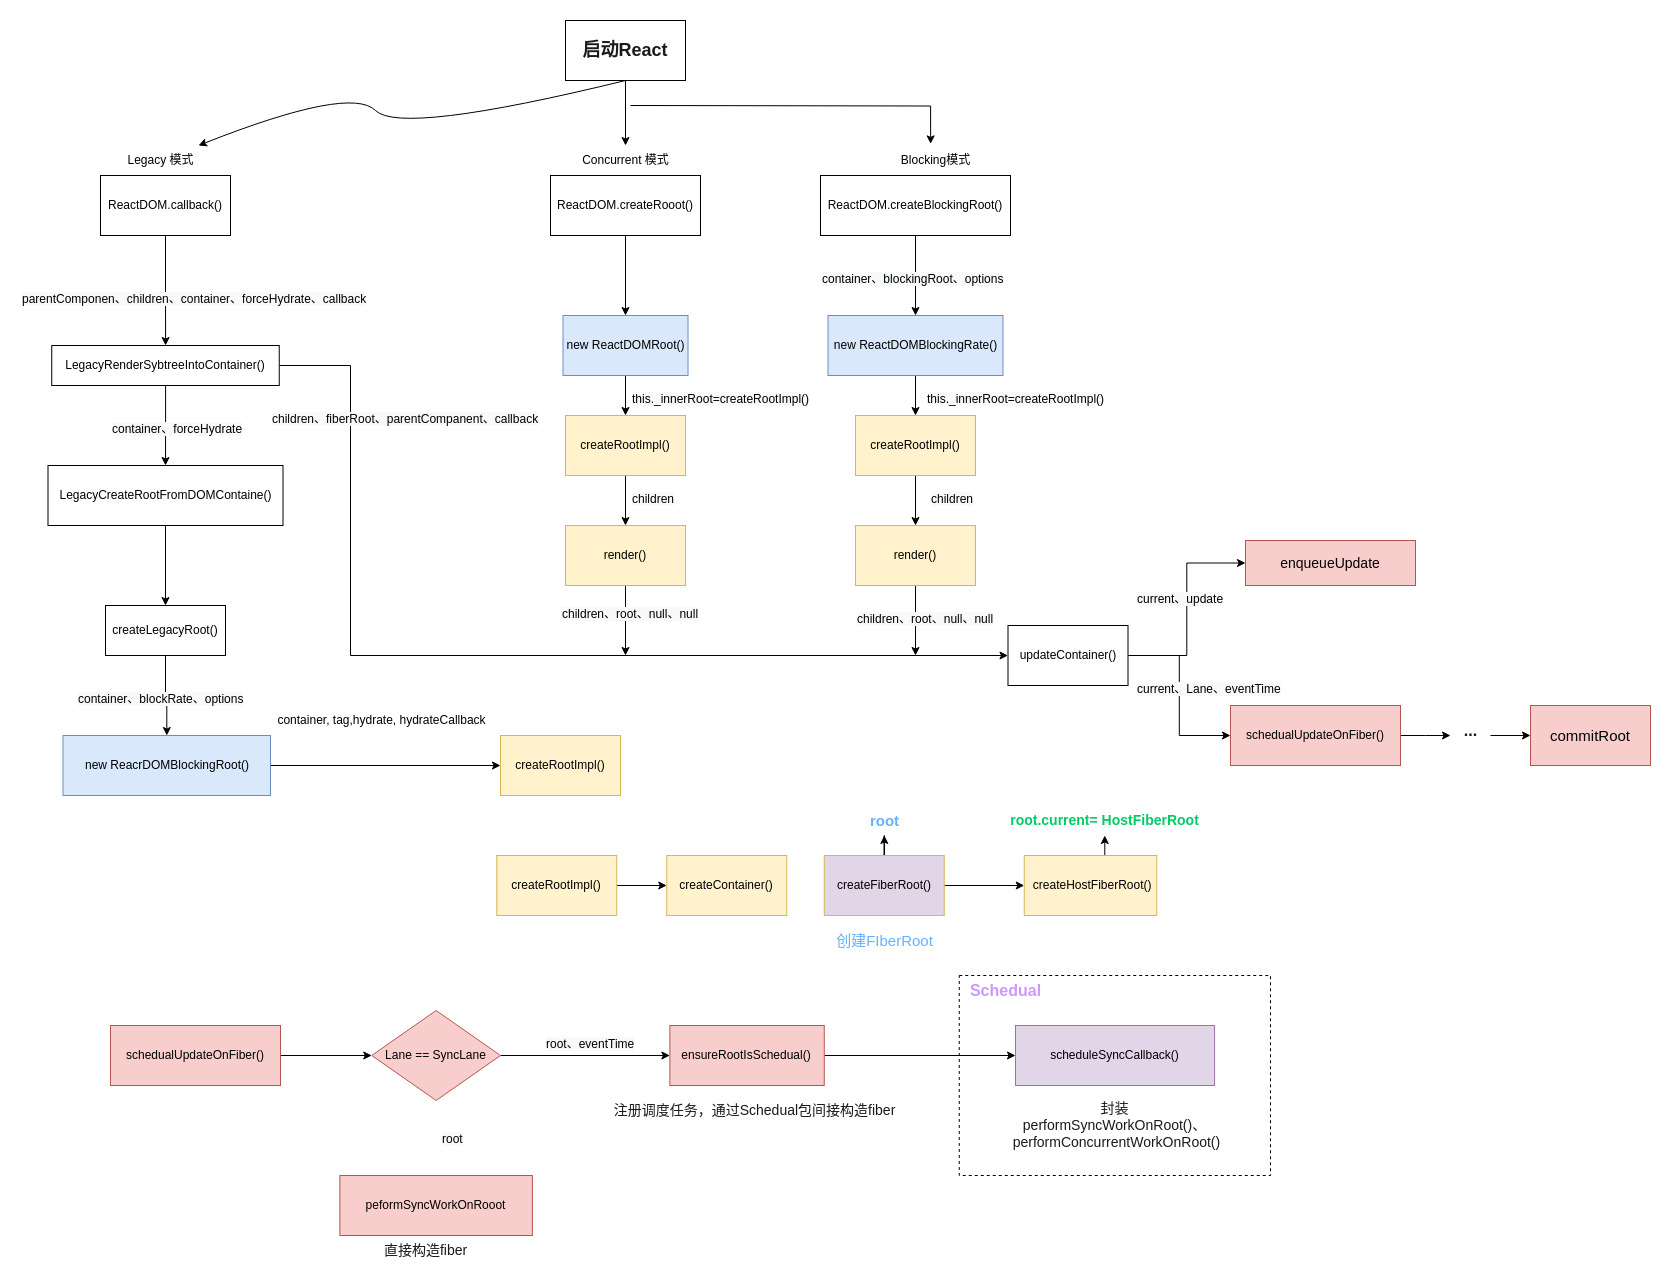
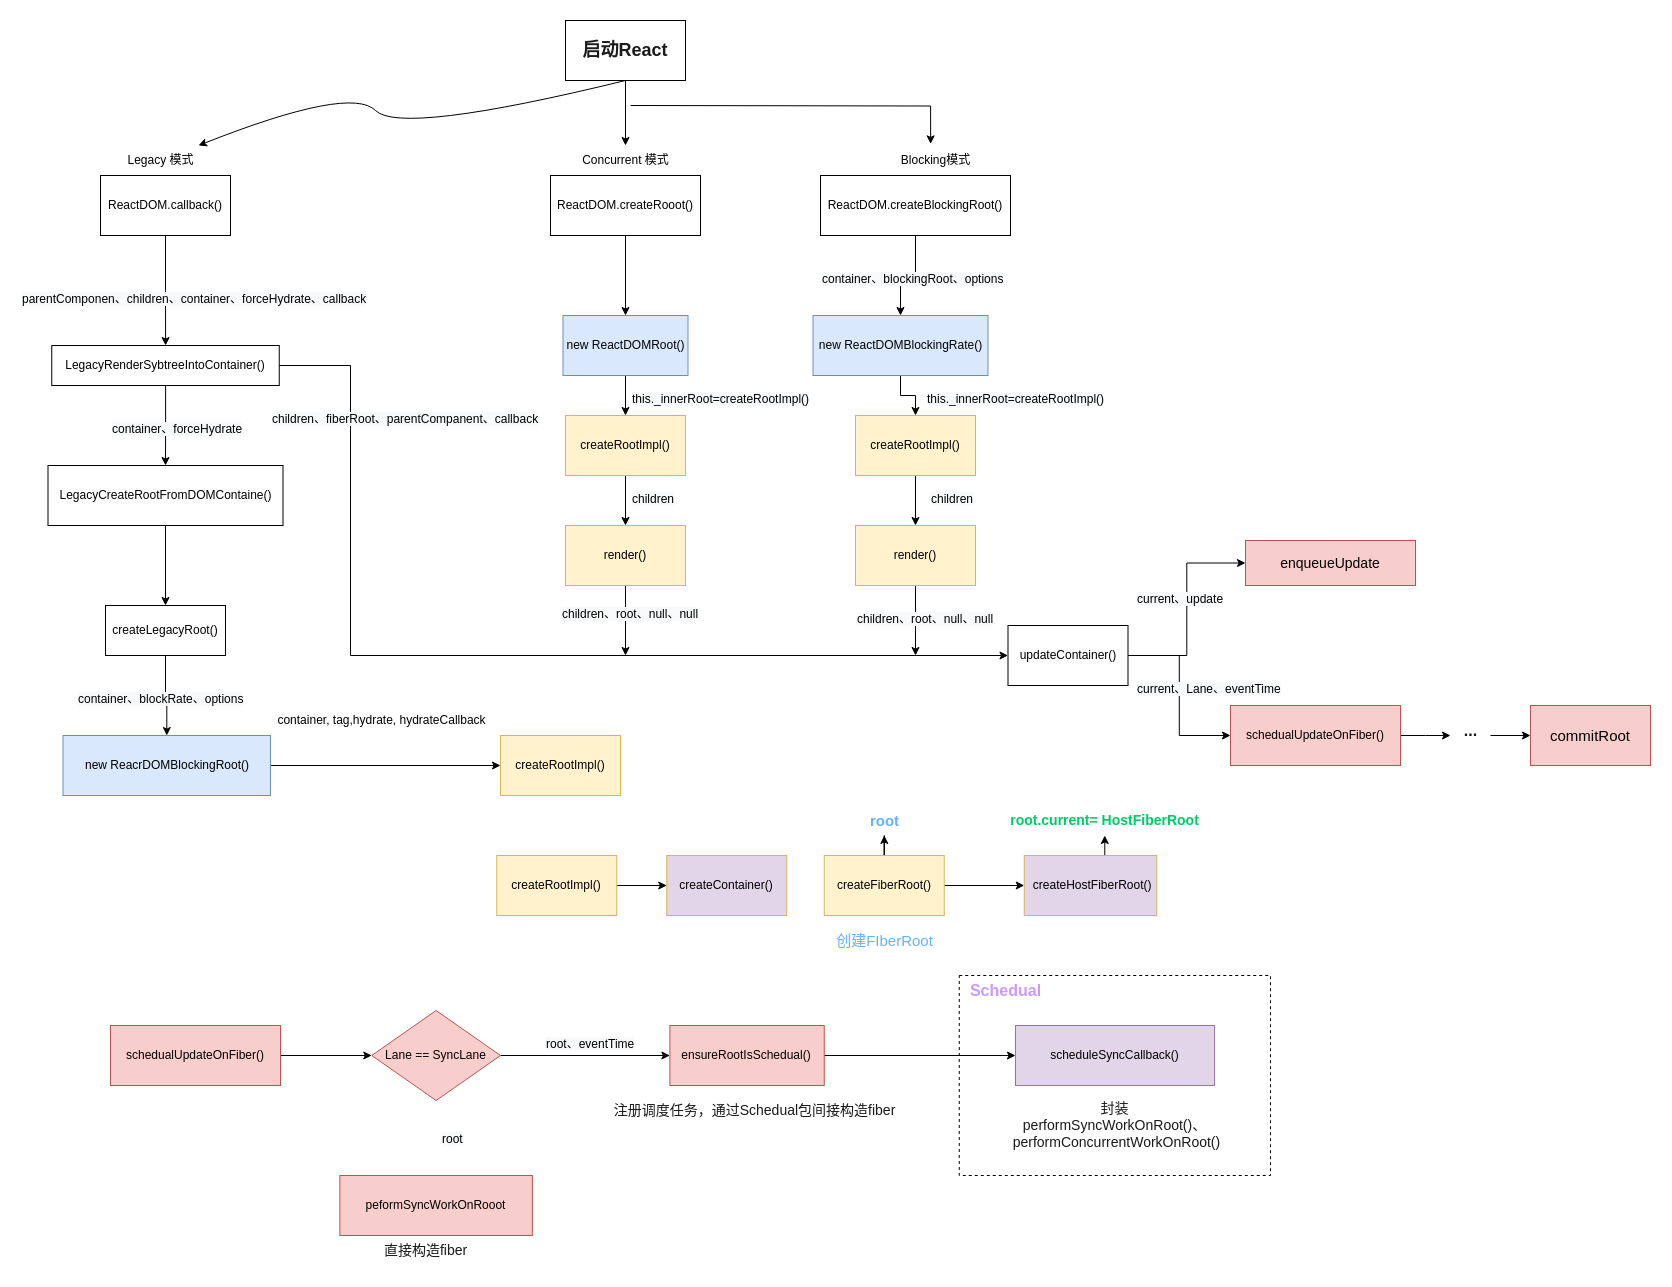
node "new ReactDOMBlockingRate()": moved (916, 346) -> (901, 346)
node "createContainer()": fillcolor #fff2cc -> #e1d5e7
node "createFiberRoot()": fillcolor #e1d5e7 -> #fff2cc
node "createHostFiberRoot()": fillcolor #fff2cc -> #e1d5e7
